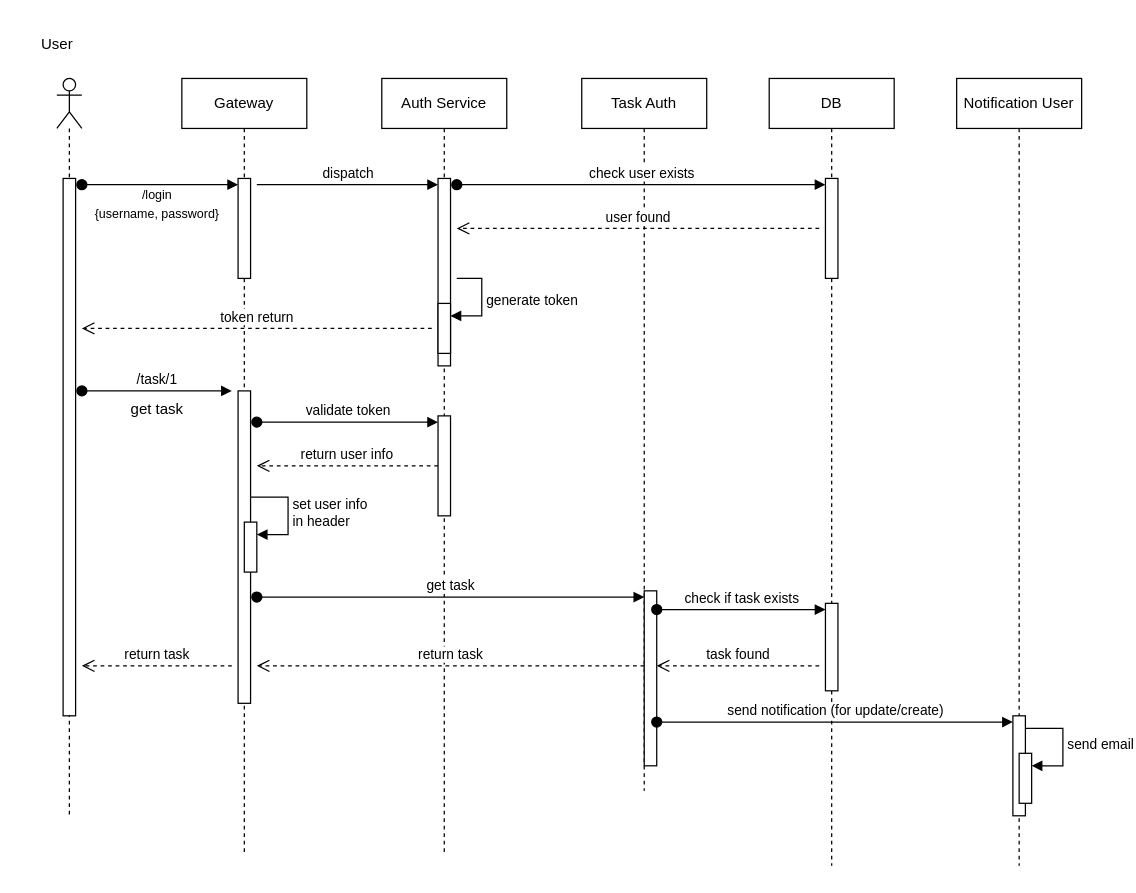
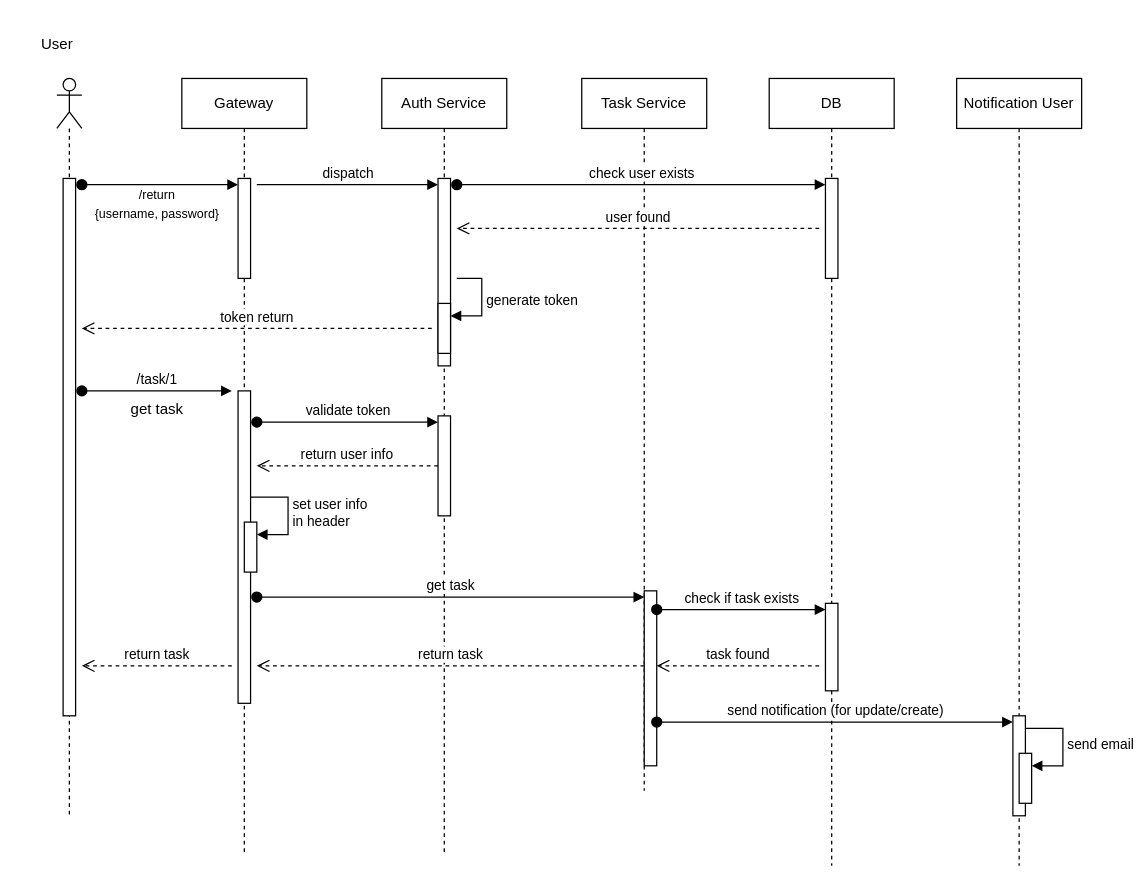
node "Task Auth": label "Task Auth" -> "Task Service"
node "/login {username, password}": label "/login {username, password}" -> "/return {username, password}"
